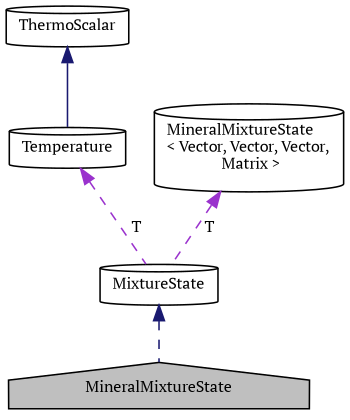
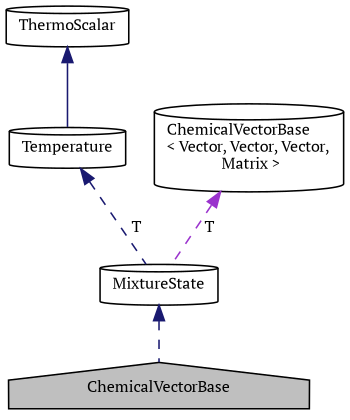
node "MineralMixtureState < Vector, Vector, Vector, Matrix >": label "MineralMixtureState < Vector, Vector, Vector, Matrix >" -> "ChemicalVectorBase < Vector, Vector, Vector, Matrix >"
edge "MixtureState" -> "Temperature": color darkorchid3 -> midnightblue
node "MineralMixtureState": label "MineralMixtureState" -> "ChemicalVectorBase"
